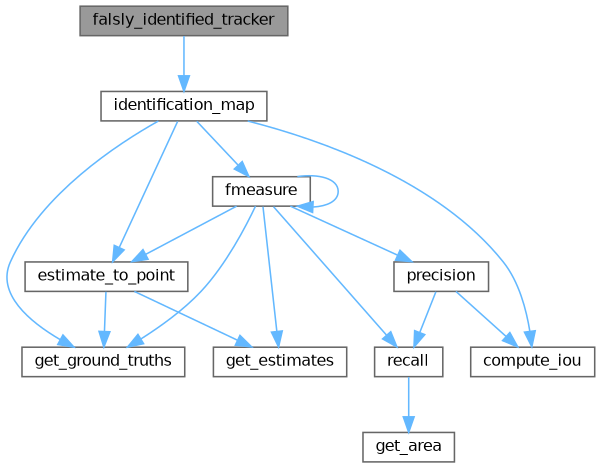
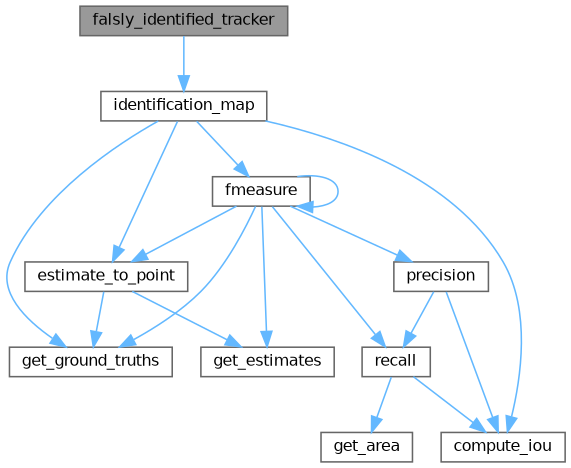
edge "recall" -> "compute_iou": added
